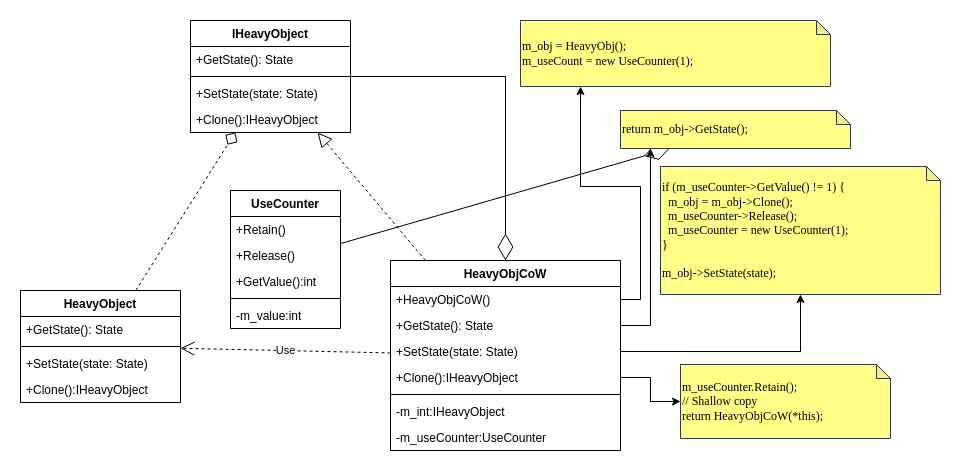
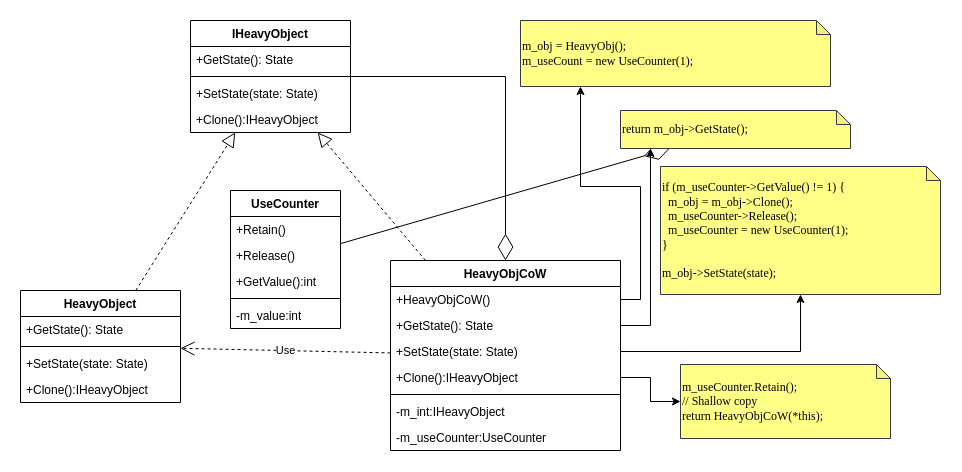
edge "HeavyObject" -> "IHeavyObject": arrowhead diamond -> block
